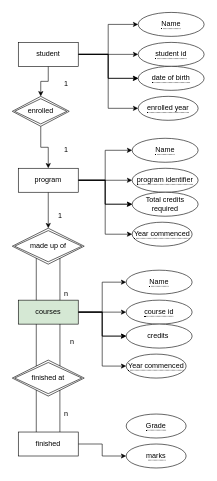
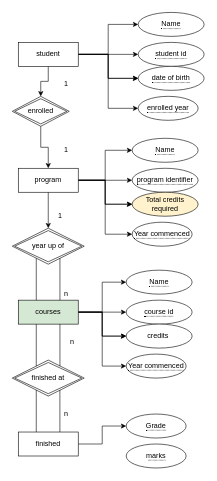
node "Total credits required": fillcolor #ffffff -> #fff2cc
node "made up of": label "made up of" -> "year up of"
edge "finished" -> "Grade": added
edge "finished" -> "marks": removed
